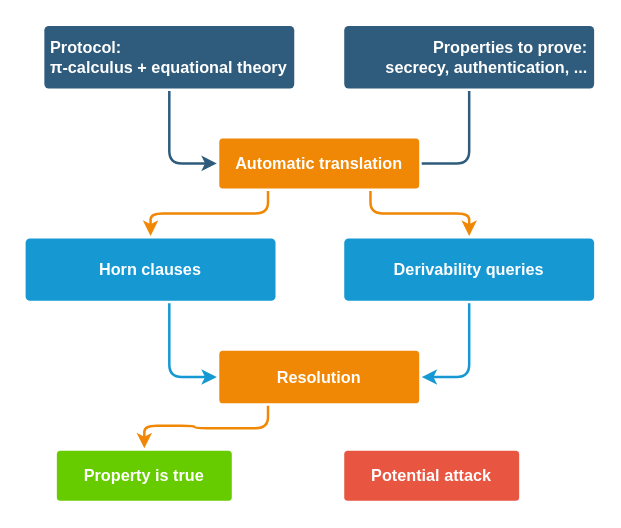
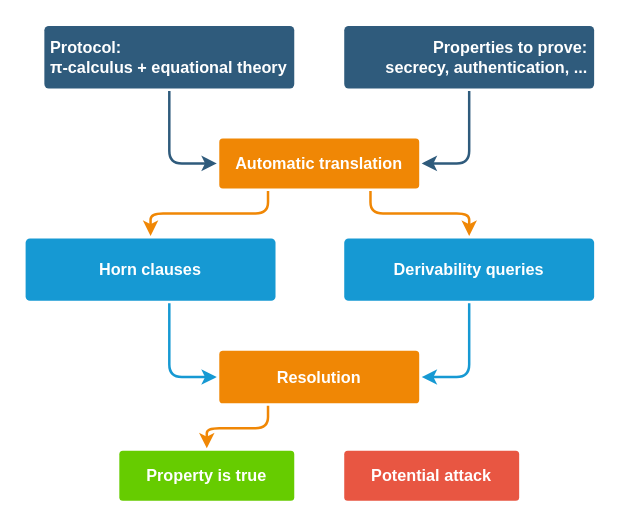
edge "Properties to prove: secrecy, authentication, ..." -- "Automatic translation": arrowhead none -> classic
node "Property is true": moved (144, 476) -> (207, 476)
